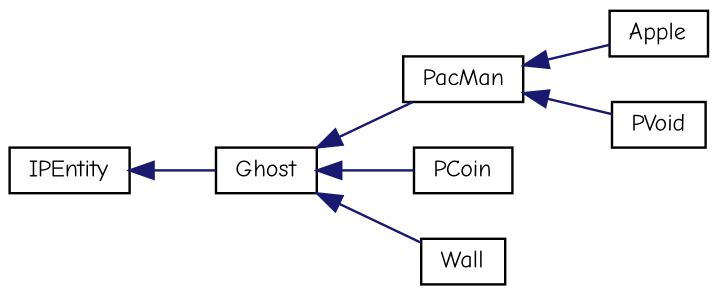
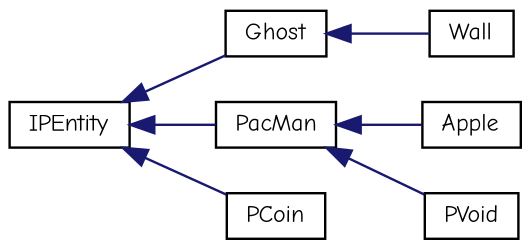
edge "PacMan" -> "Ghost": now "PacMan" -> "IPEntity"
edge "PCoin" -> "Ghost": now "PCoin" -> "IPEntity"
